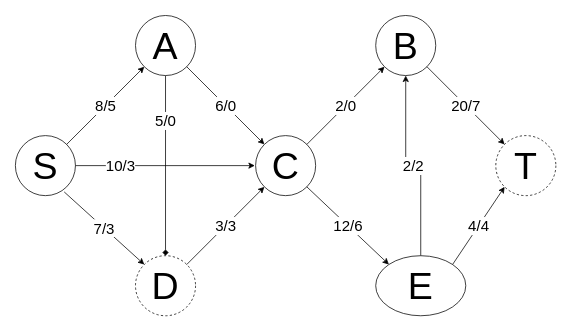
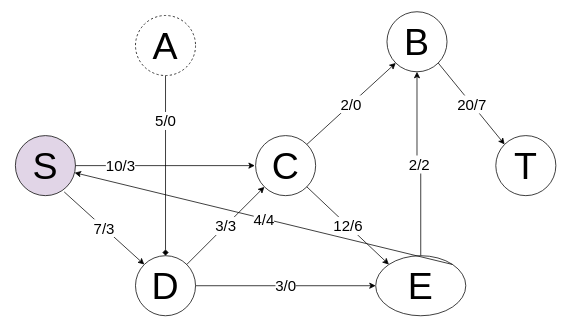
node "A": style solid -> dashed
node "B": moved (405, 45) -> (417, 42)
edge "A" -> "C": removed, label "6/0"
edge "S" -> "A": removed, label "8/5"
node "S": fillcolor #ffffff -> #e1d5e7
node "T": style dashed -> solid
edge "E" -> "T": now "E" -> "S"
node "D": style dashed -> solid
edge "D" -> "E": added, label "3/0"
